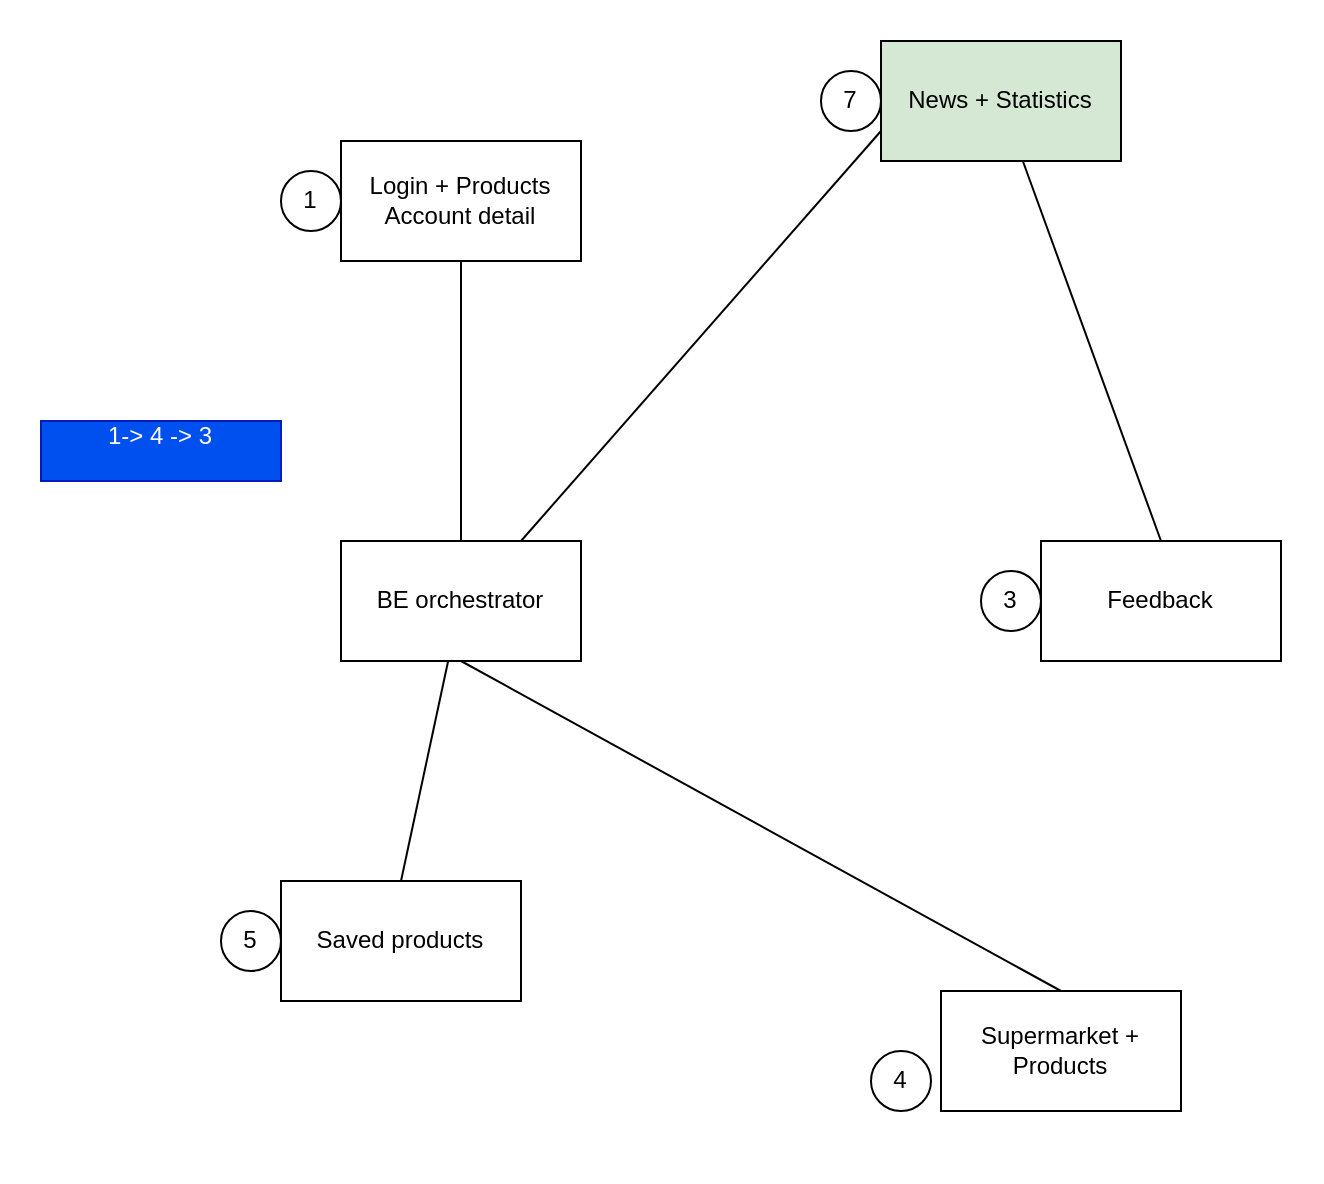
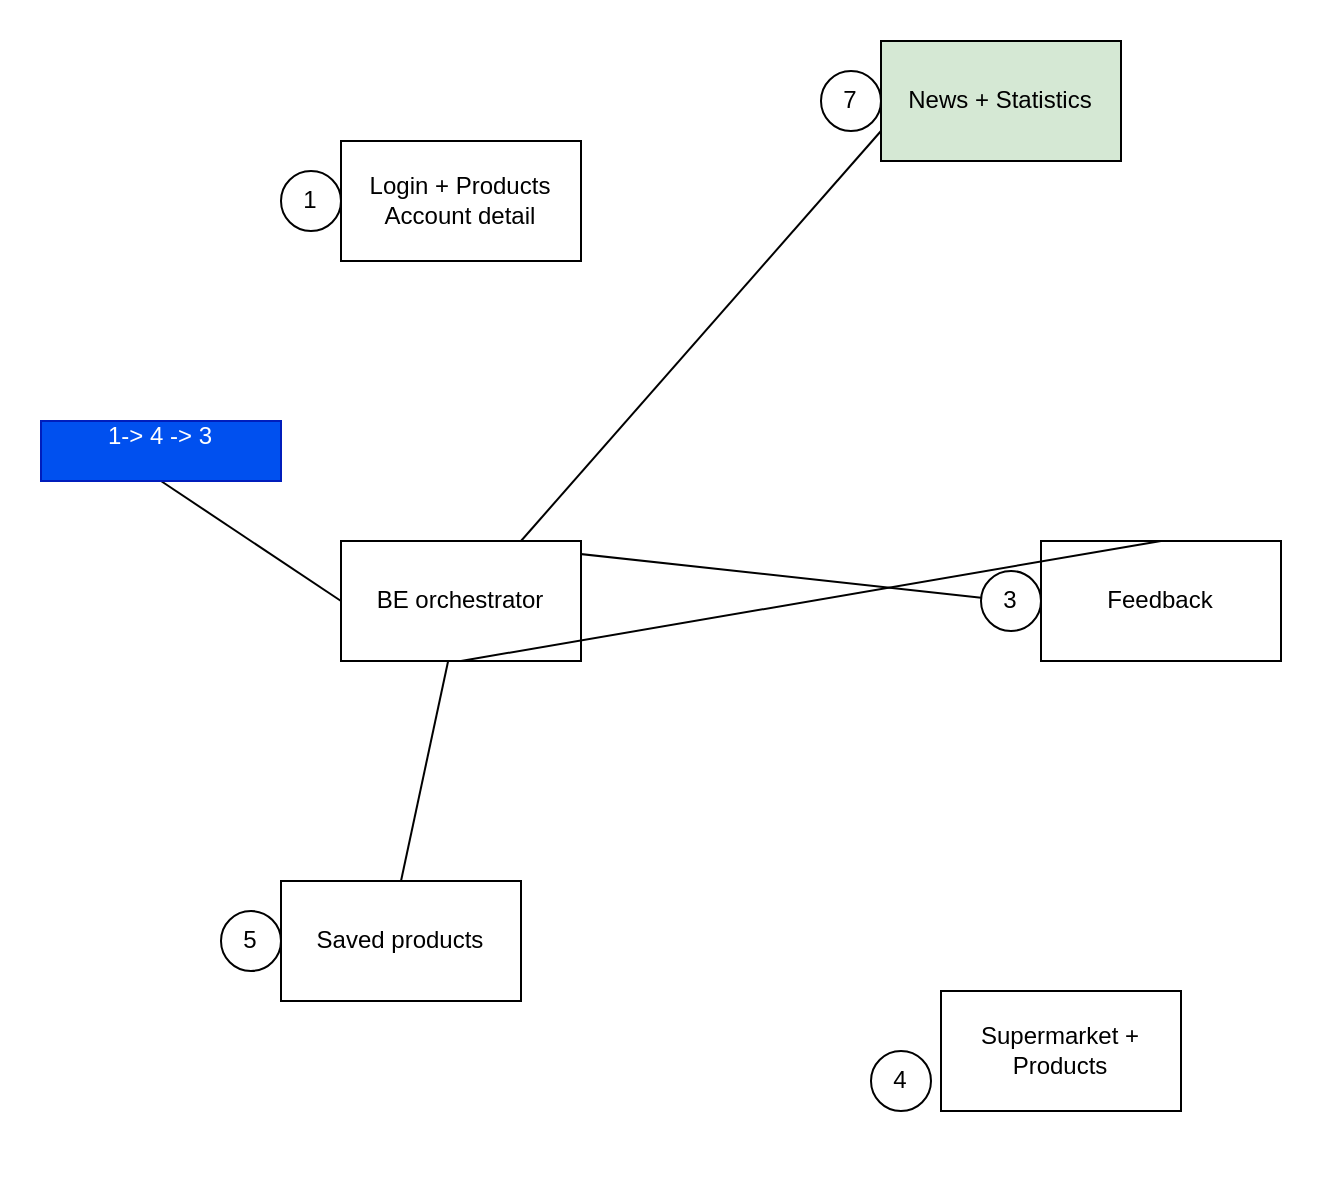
edge "News + Statistics" -- "Feedback": now "BE orchestrator" -- "Feedback"
edge "Login + Products Account detail" -- "BE orchestrator": now "3" -- "BE orchestrator"
edge "1-> 4 -> 3" -- "BE orchestrator": added
edge "BE orchestrator" -- "Supermarket + Products": removed
